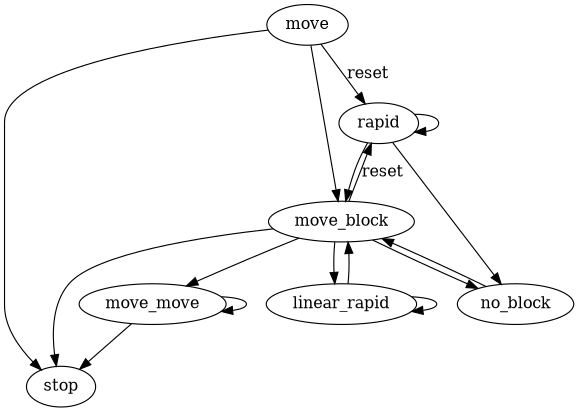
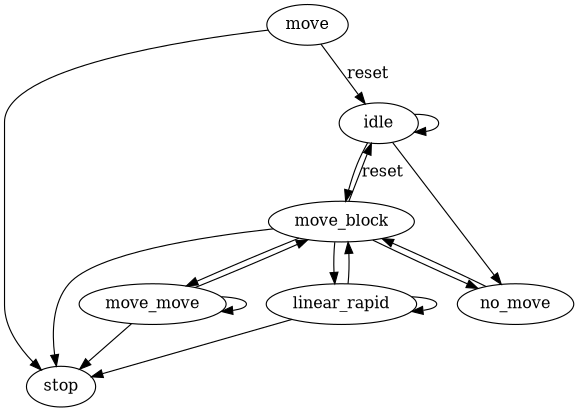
edge "move" -> "move_block": now "move_move" -> "move_block"
node "rapid": label "rapid" -> "idle"
node "no_block": label "no_block" -> "no_move"
edge "linear_rapid" -> "stop": added
